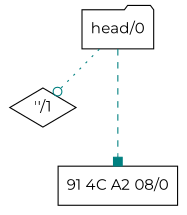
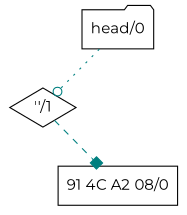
edge "head/0" -> "91 4C A2 08/0": now "''/1" -> "91 4C A2 08/0"
